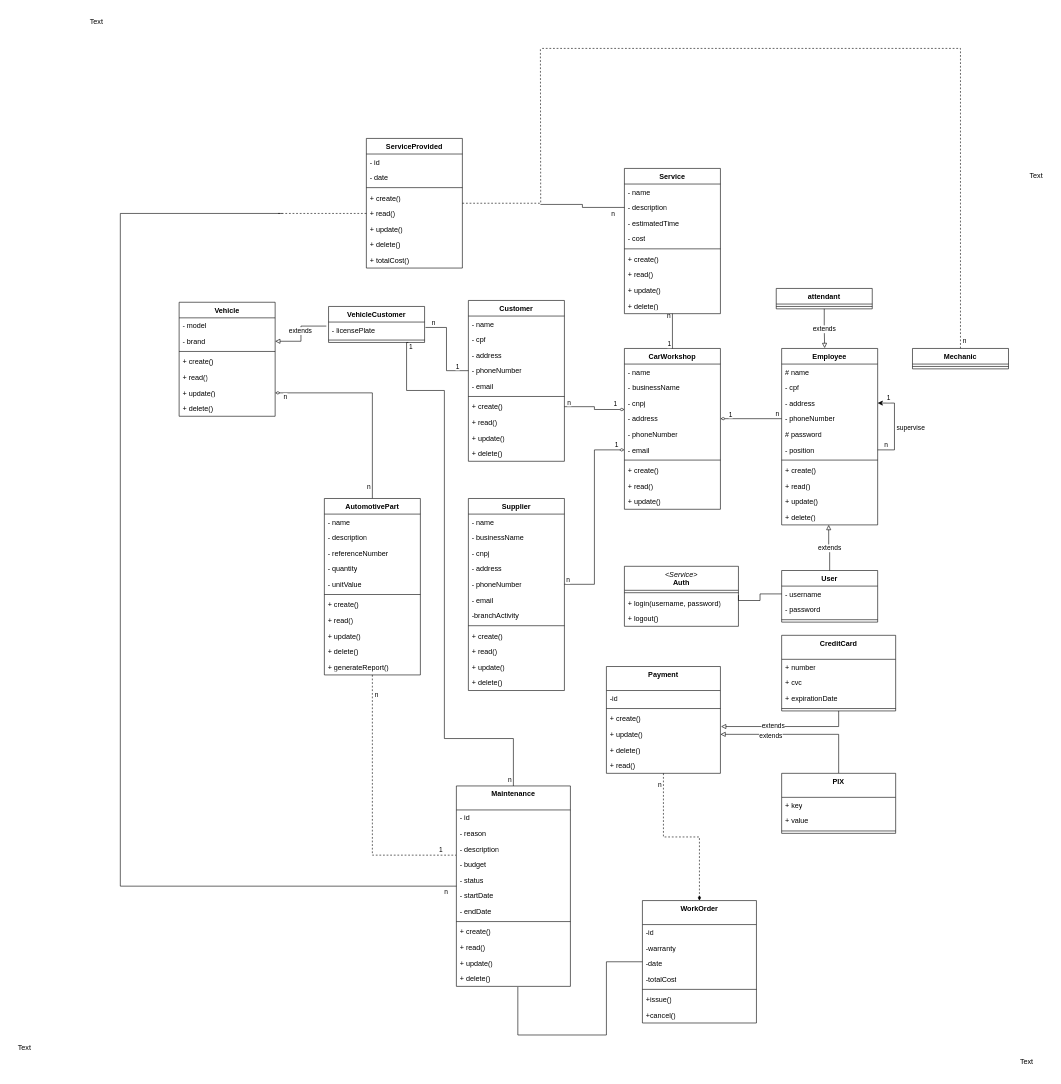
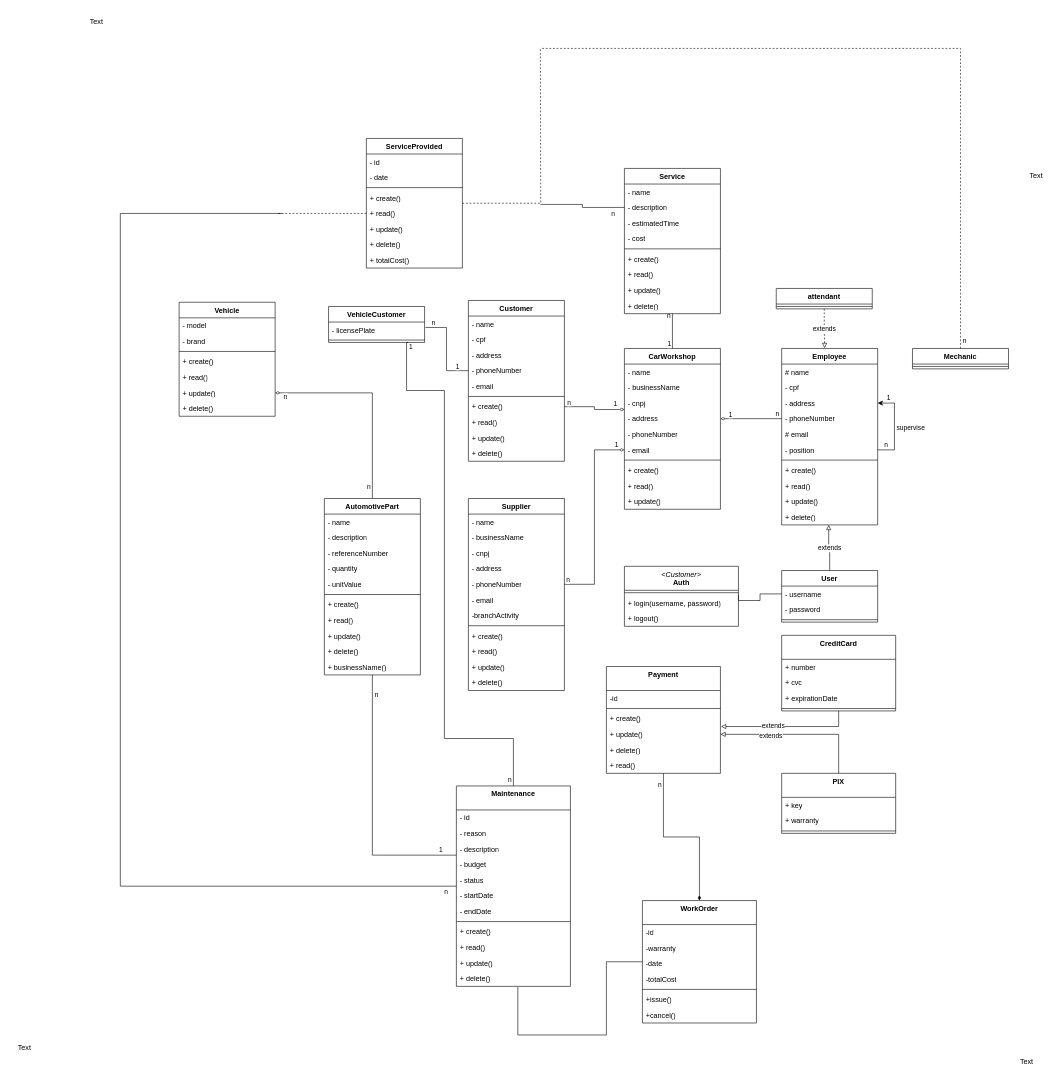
edge "attendant" -> "Employee": style solid -> dashed
edge "- licensePlate" -> "- brand": removed, label "extends"
node "# password": label "# password" -> "# email"
node "<Service> Auth": label "<Service> Auth" -> "<Customer> Auth"
node "+ generateReport()": label "+ generateReport()" -> "+ businessName()"
edge "AutomotivePart" -- "- budget": style dashed -> solid
node "+ value": label "+ value" -> "+ warranty"
edge "Payment" -> "WorkOrder": style dashed -> solid
